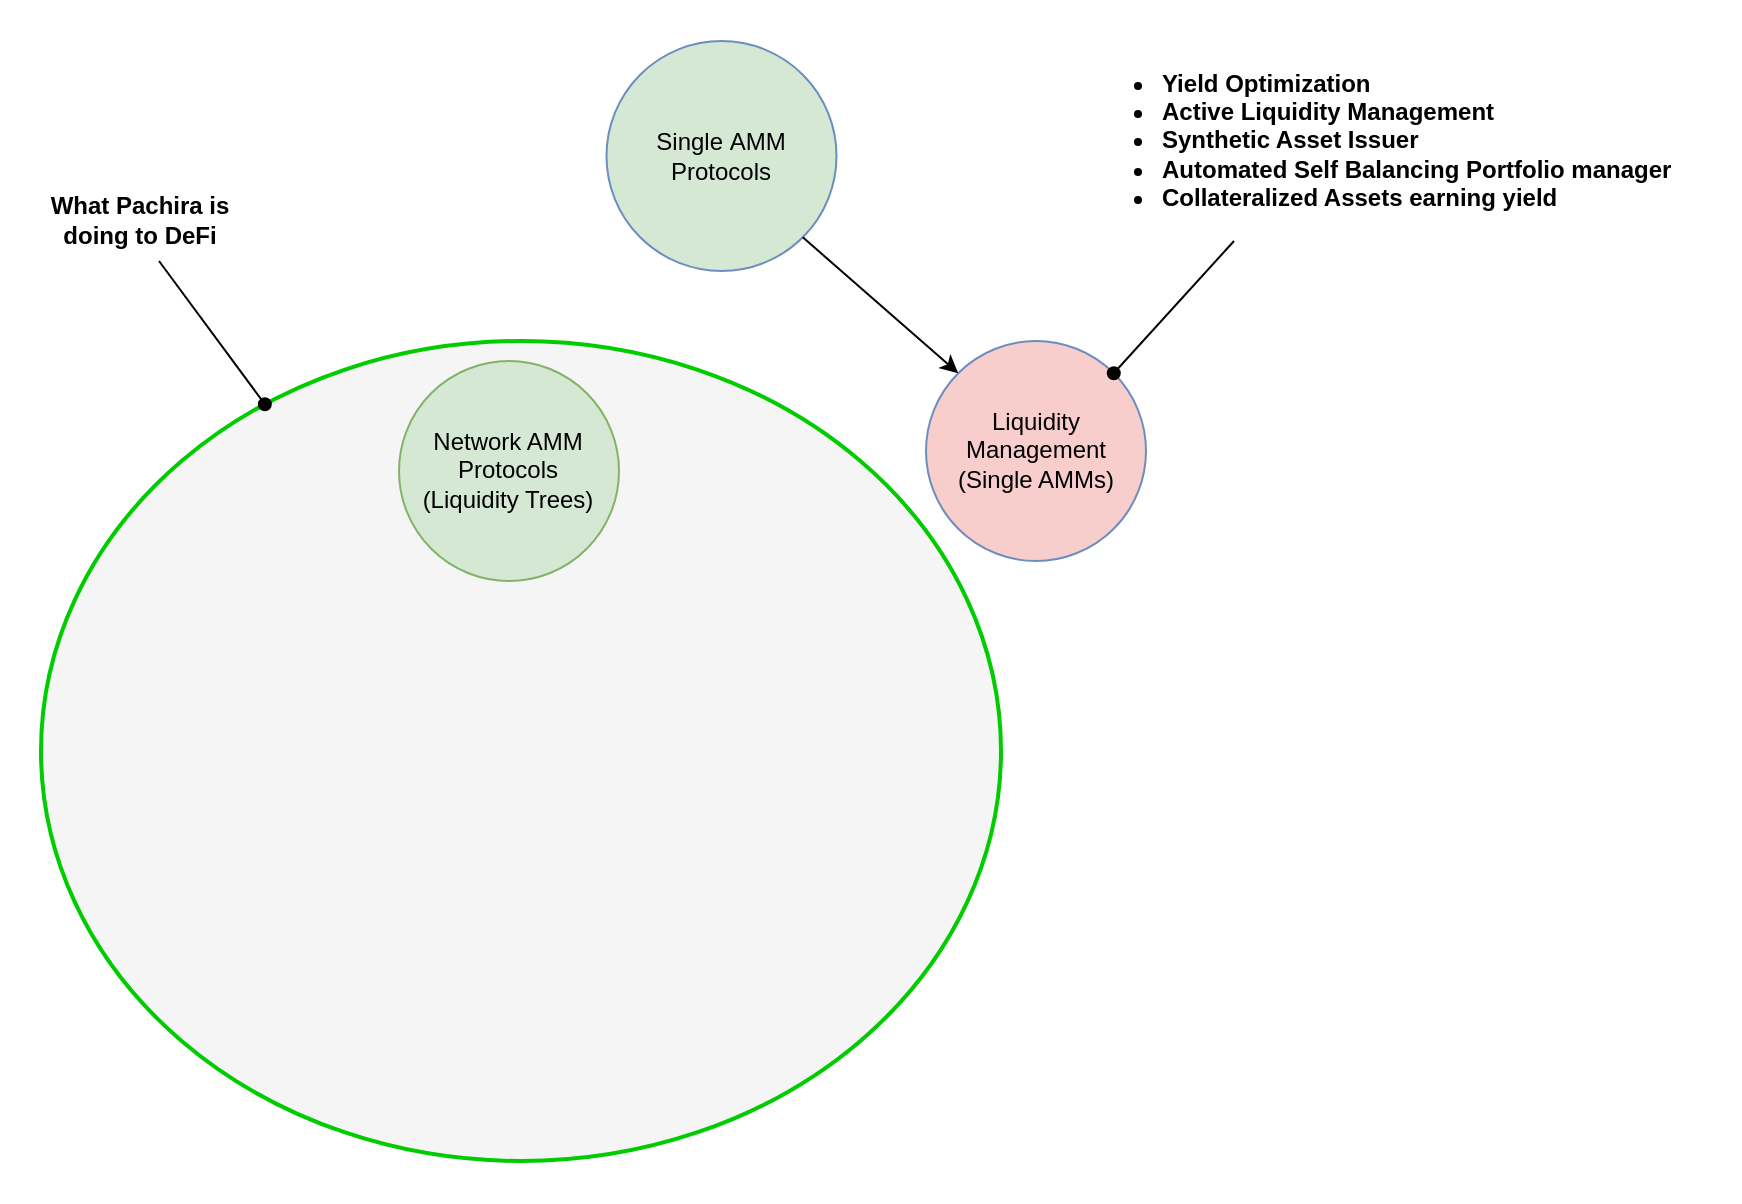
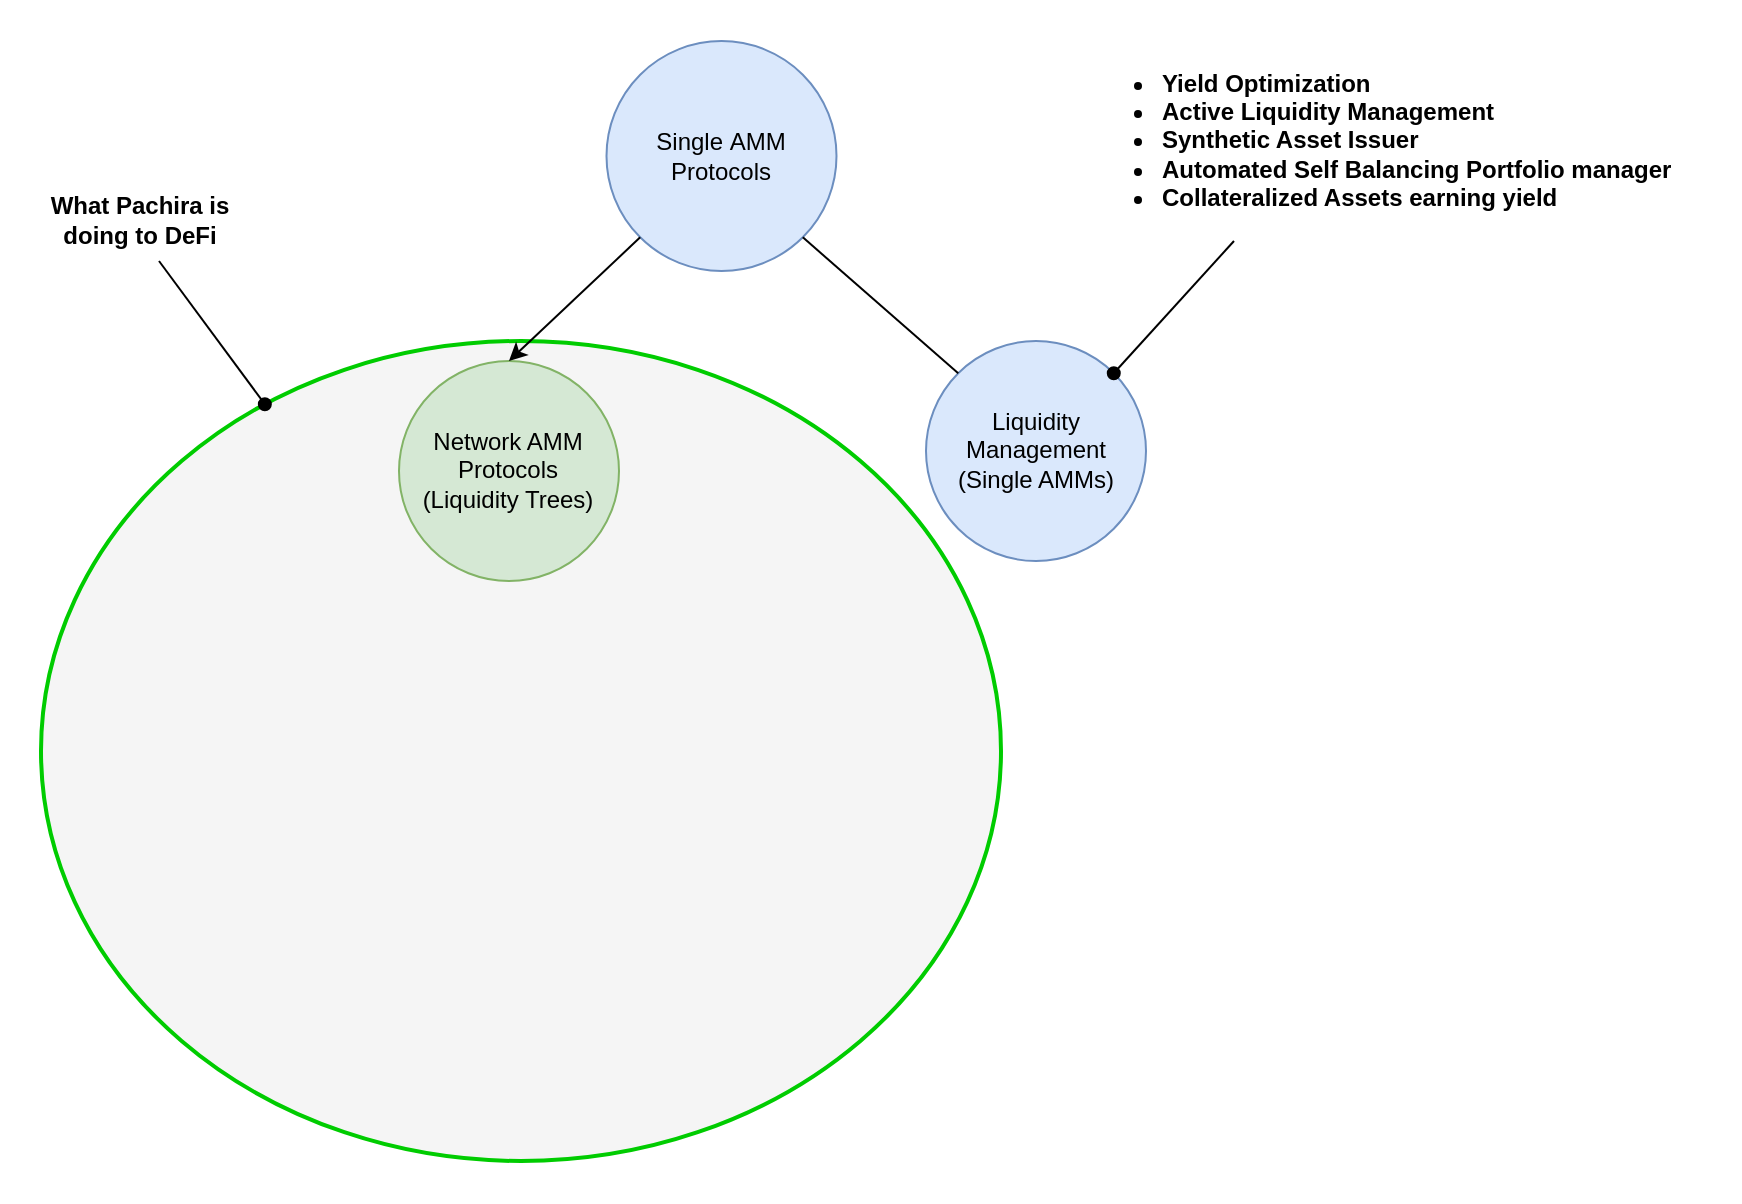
node "Single AMM Protocols": fillcolor #d5e8d4 -> #dae8fc
edge "Single AMM Protocols" -> "Network AMM Protocols (Liquidity Trees)": added
edge "Single AMM Protocols" -> "Liquidity Management (Single AMMs)": arrowhead classic -> none
node "Liquidity Management (Single AMMs)": fillcolor #f8cecc -> #dae8fc
